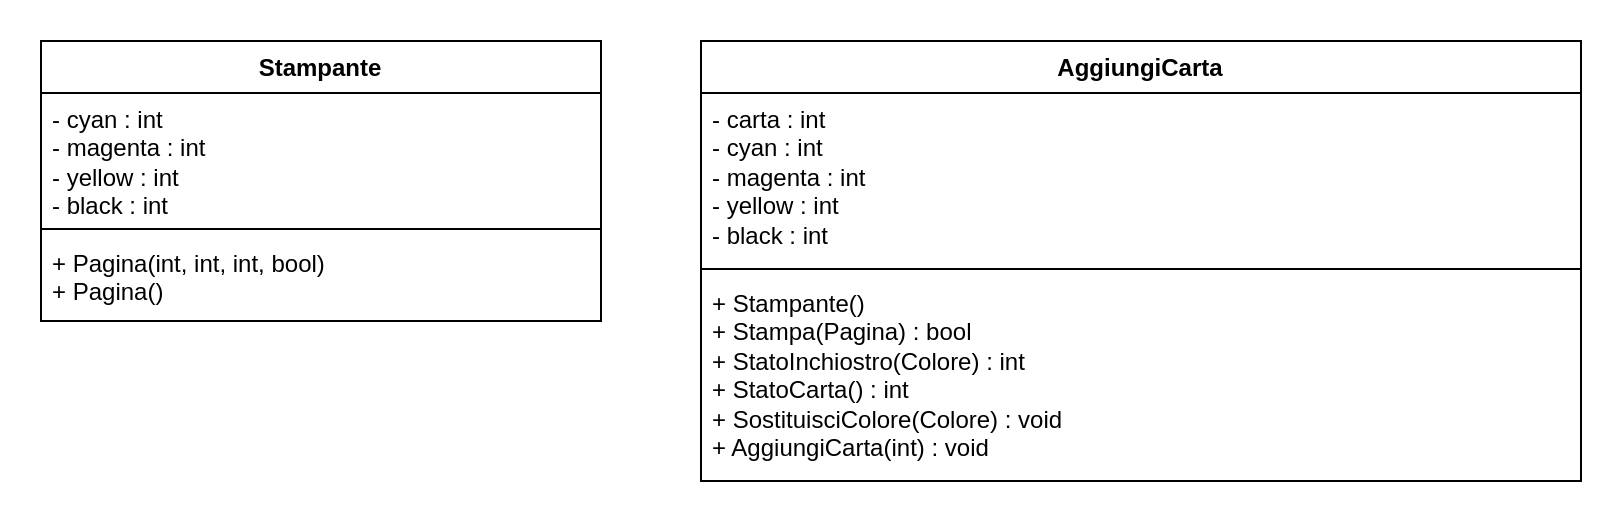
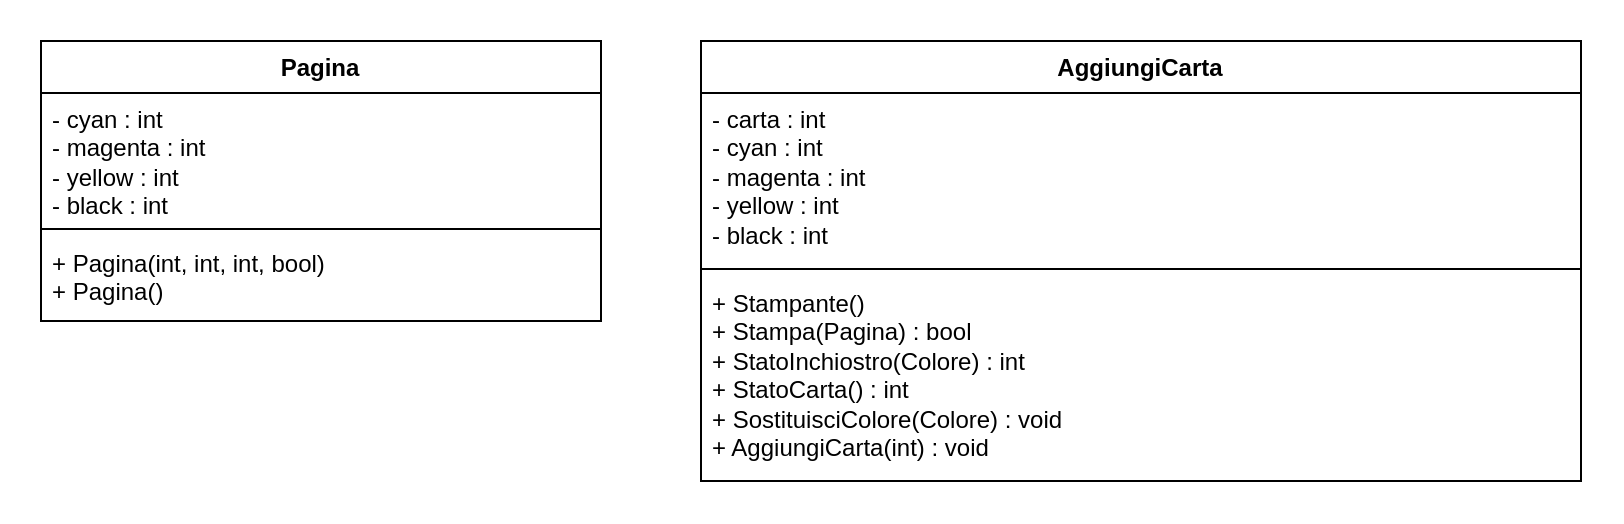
node "Stampante": label "Stampante" -> "Pagina"
